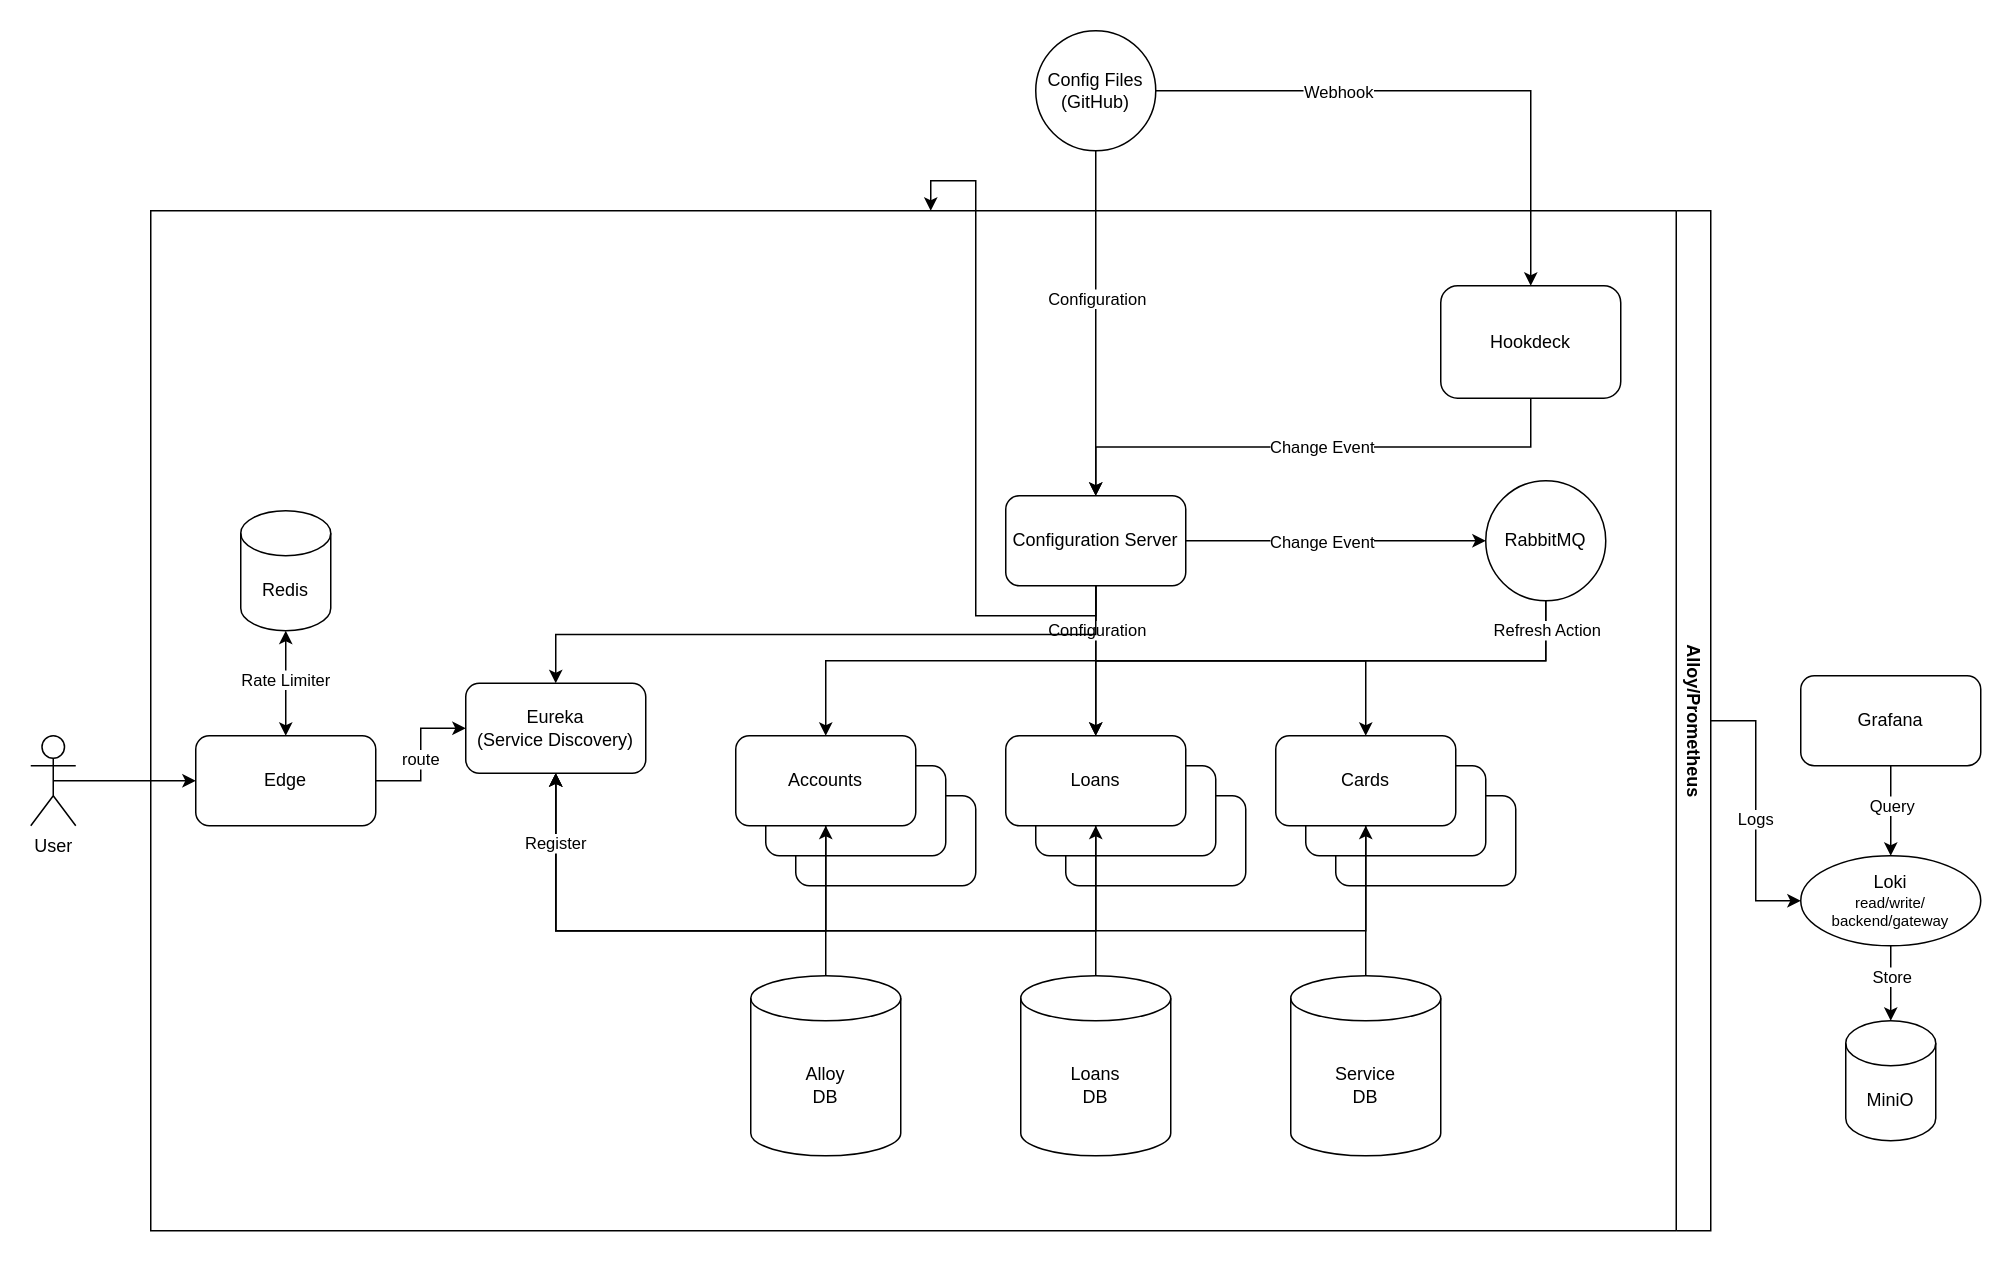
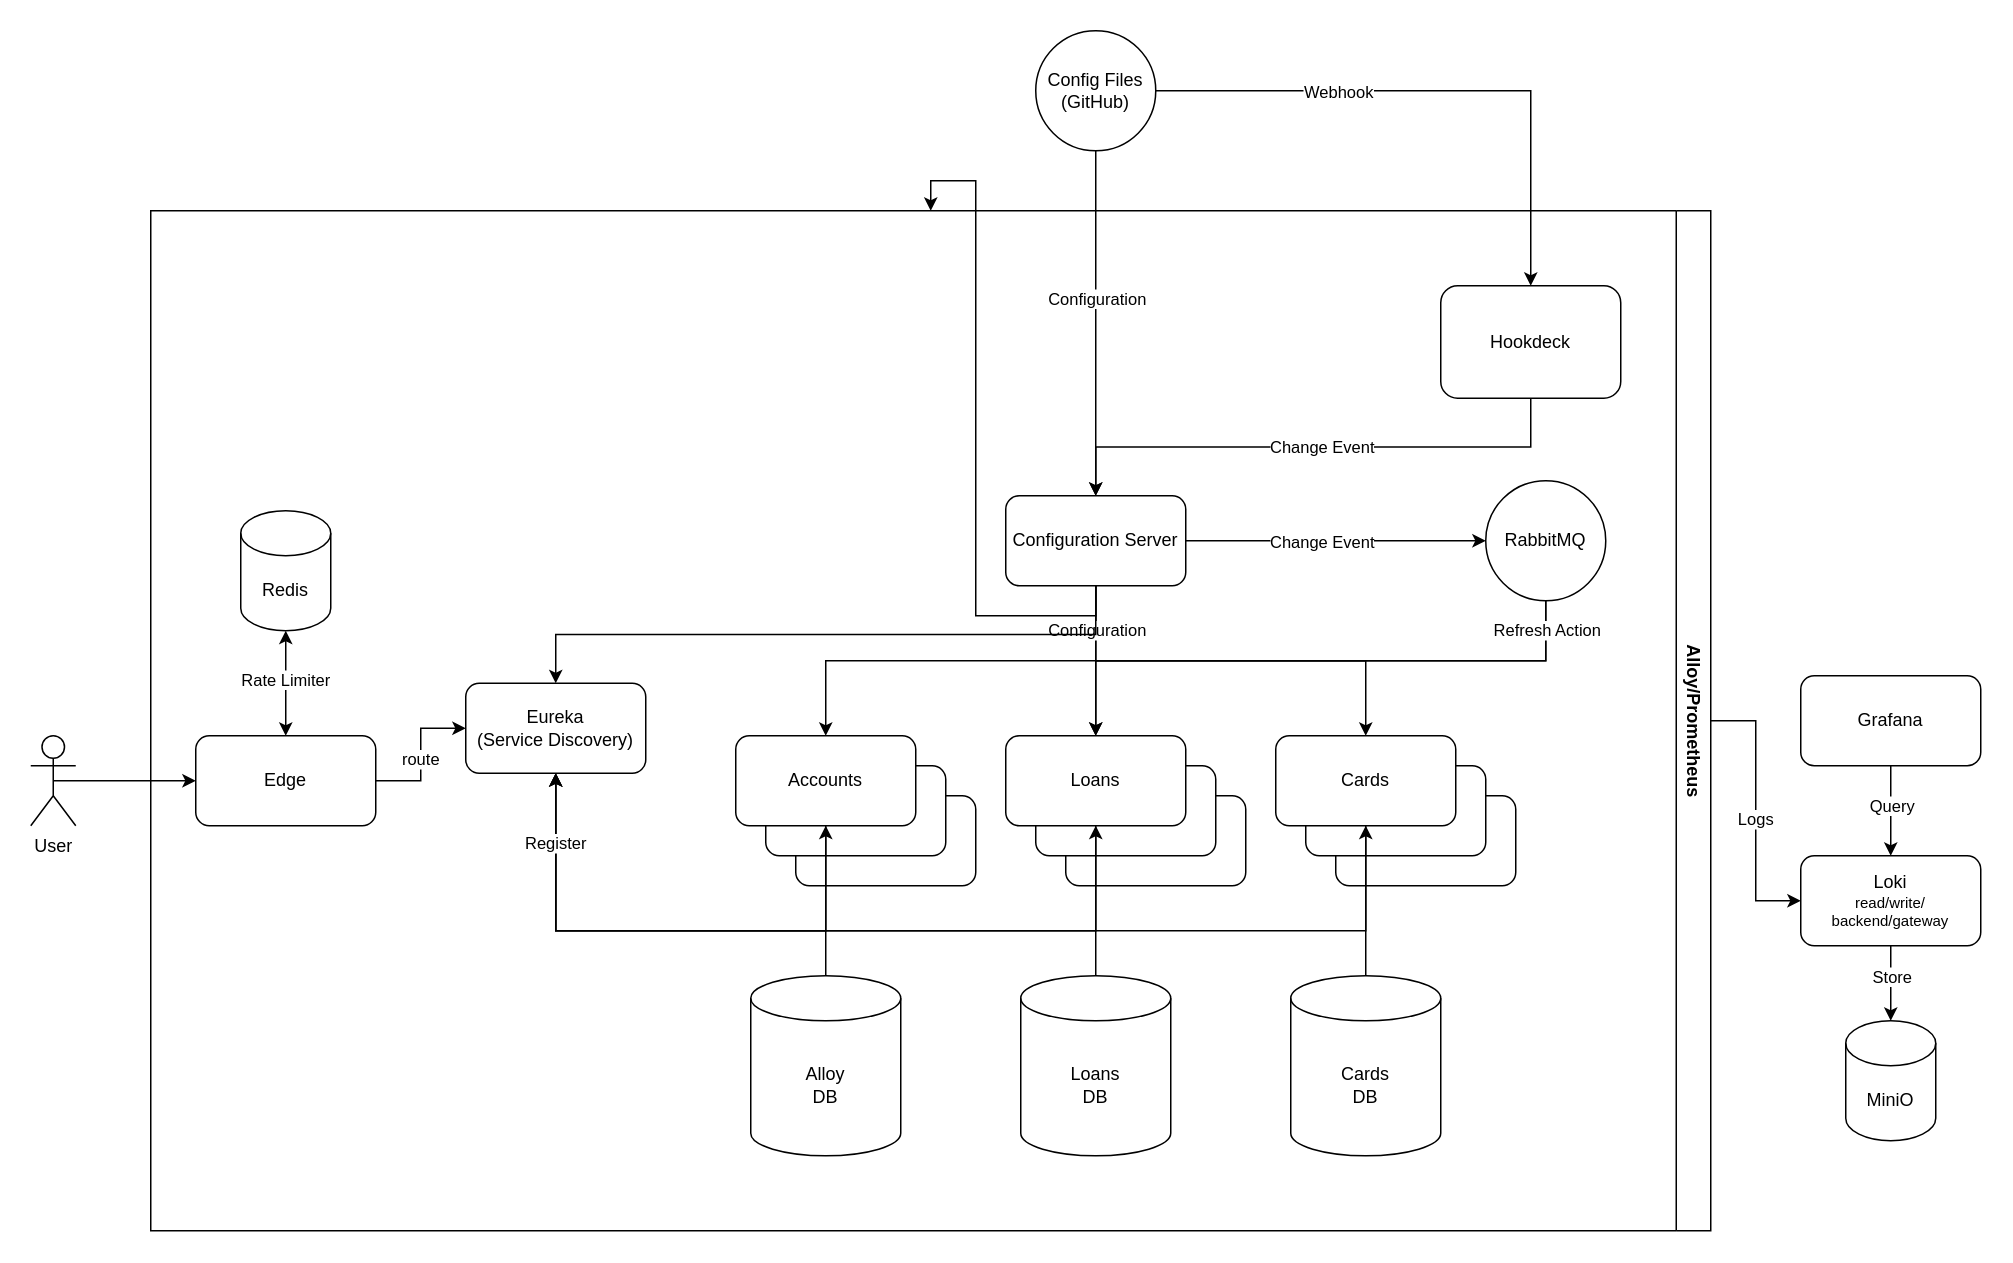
node "Loki read/write/ backend/gateway": shape ellipse -> rounded rectangle
node "Service DB": label "Service DB" -> "Cards DB"
